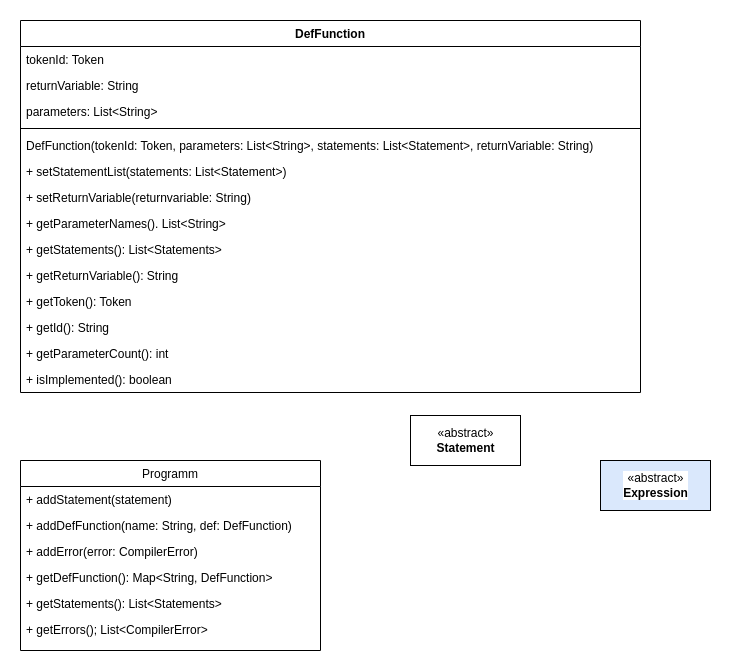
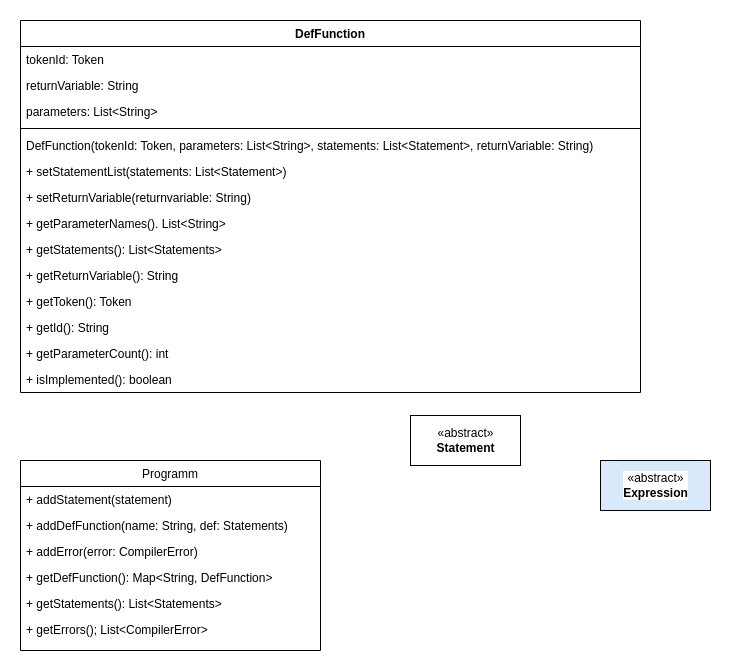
node "+ addDefFunction(name: String, def: DefFunction)": label "+ addDefFunction(name: String, def: DefFunction)" -> "+ addDefFunction(name: String, def: Statements)"
